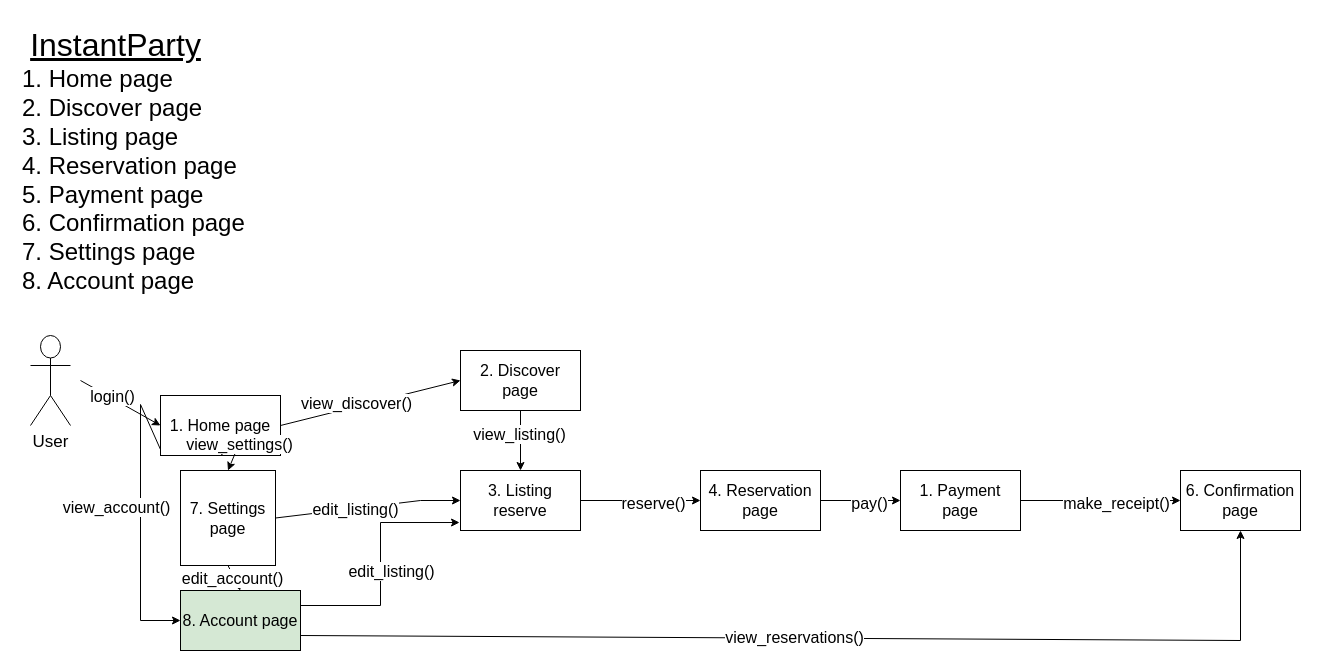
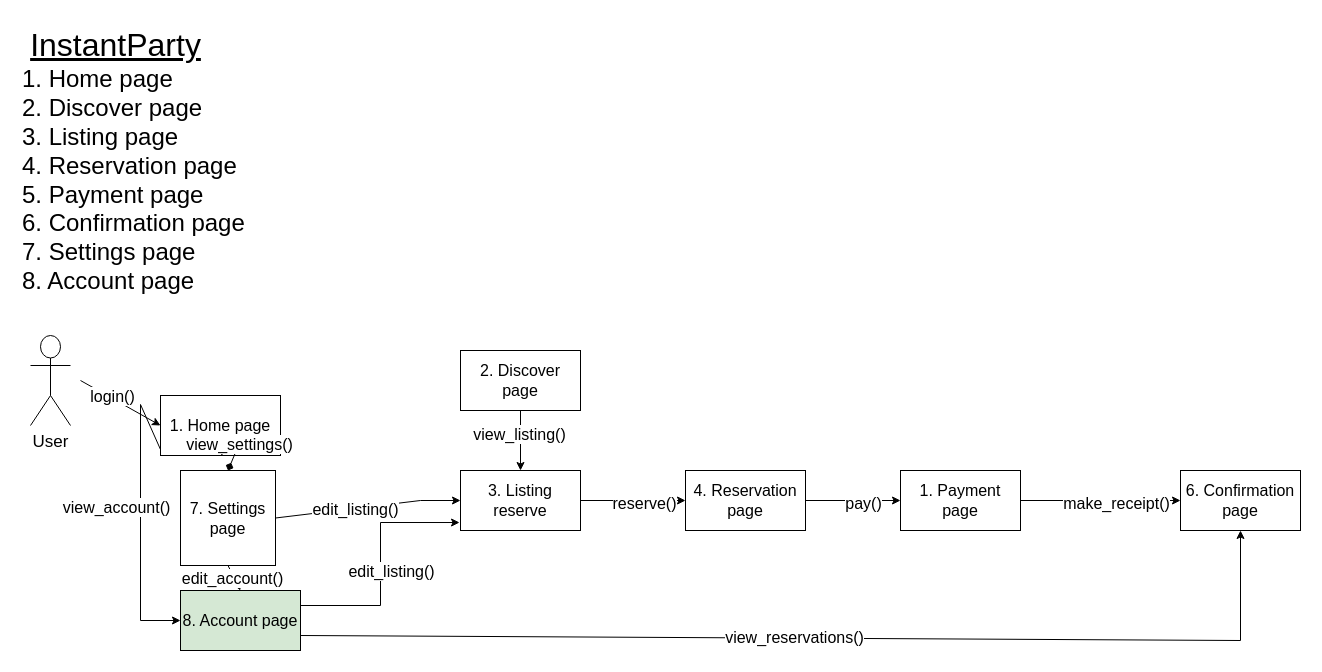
edge "1. Home page" -> "2. Discover page": removed, label "view_discover()"
edge "1. Home page" -> "7. Settings page": arrowhead classic -> diamond
node "4. Reservation page": moved (761, 501) -> (746, 501)
